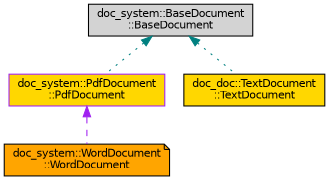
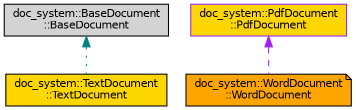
edge "doc_system::PdfDocument ::PdfDocument" -> "doc_system::BaseDocument ::BaseDocument": removed
node "doc_doc::TextDocument ::TextDocument": label "doc_doc::TextDocument ::TextDocument" -> "doc_system::TextDocument ::TextDocument"
